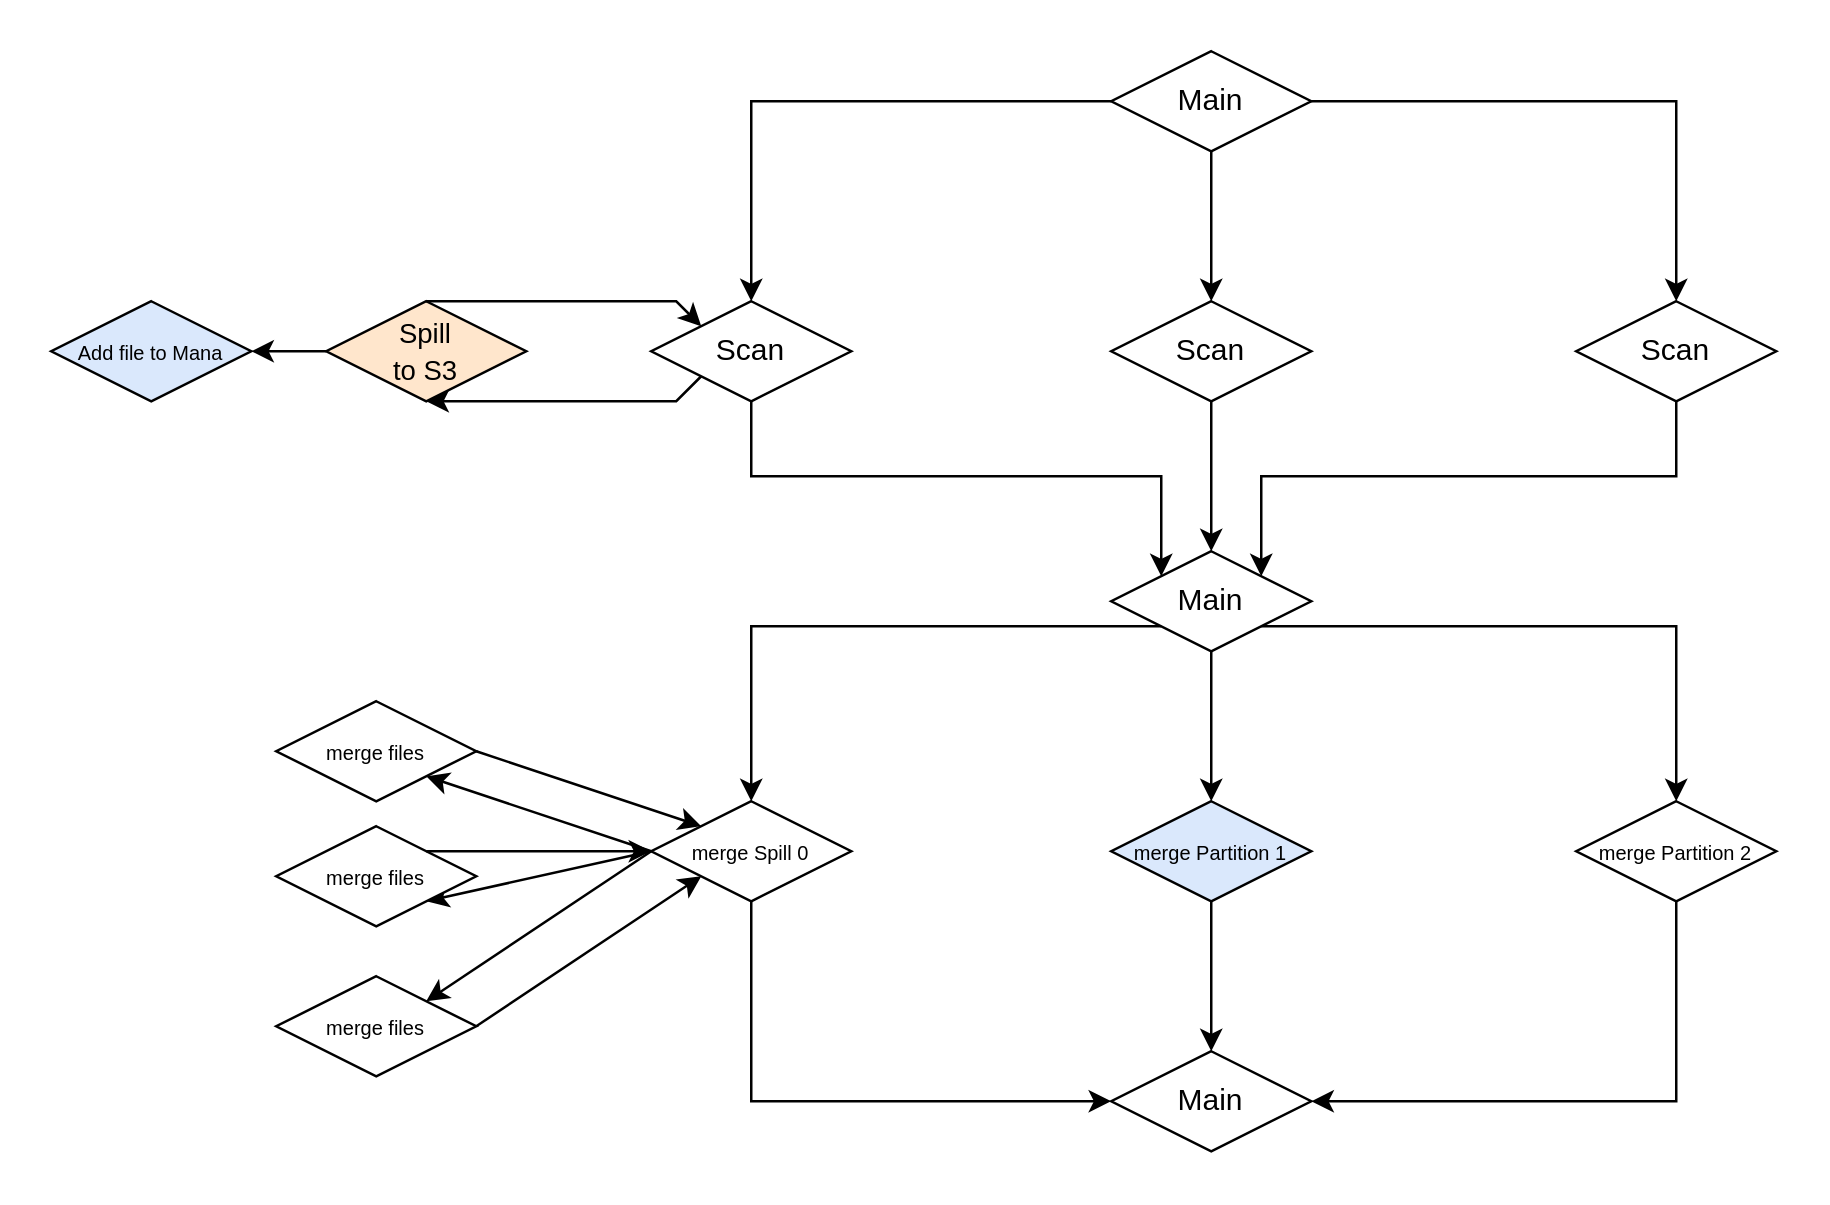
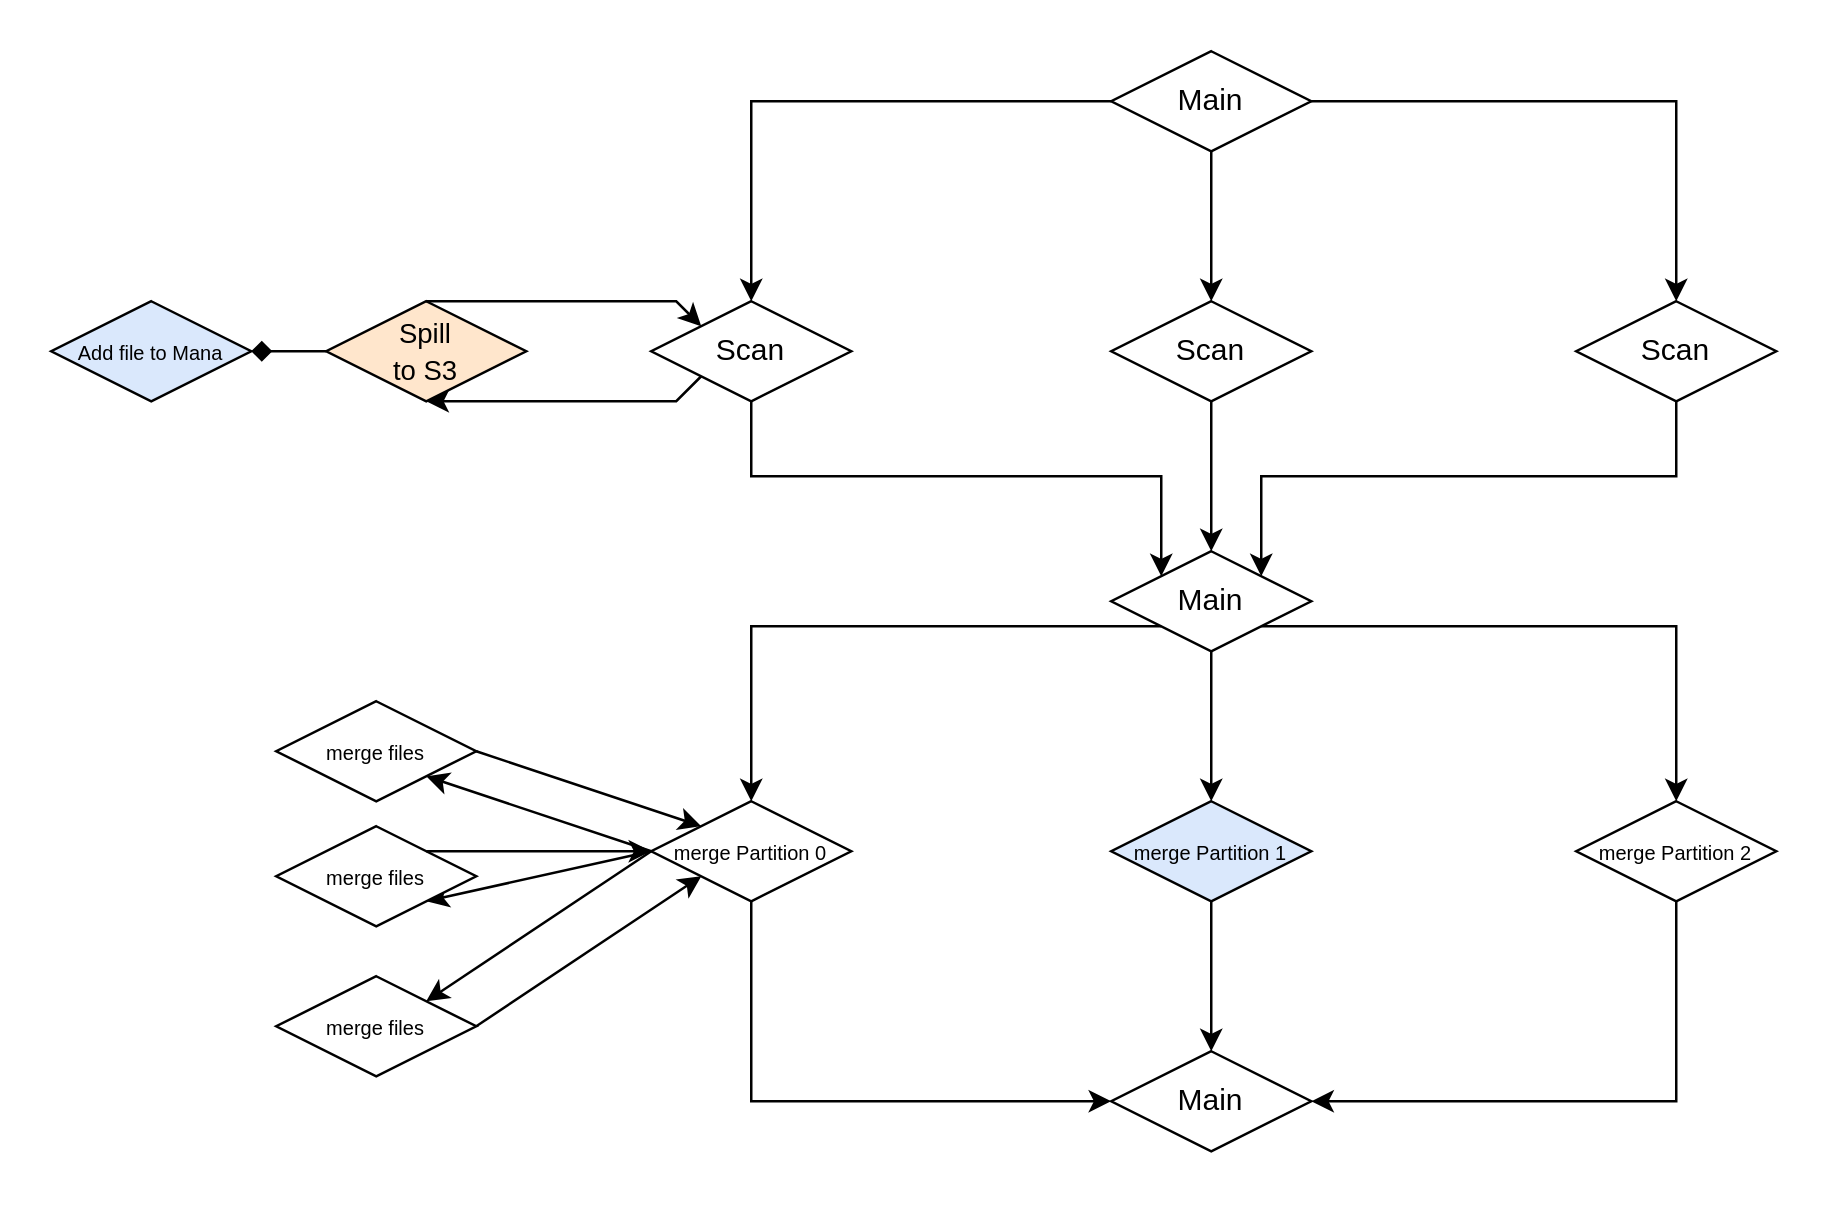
edge "Spill to S3" -> "Add file to Mana": arrowhead classic -> diamond
node "merge Spill 0": label "merge Spill 0" -> "merge Partition 0"
